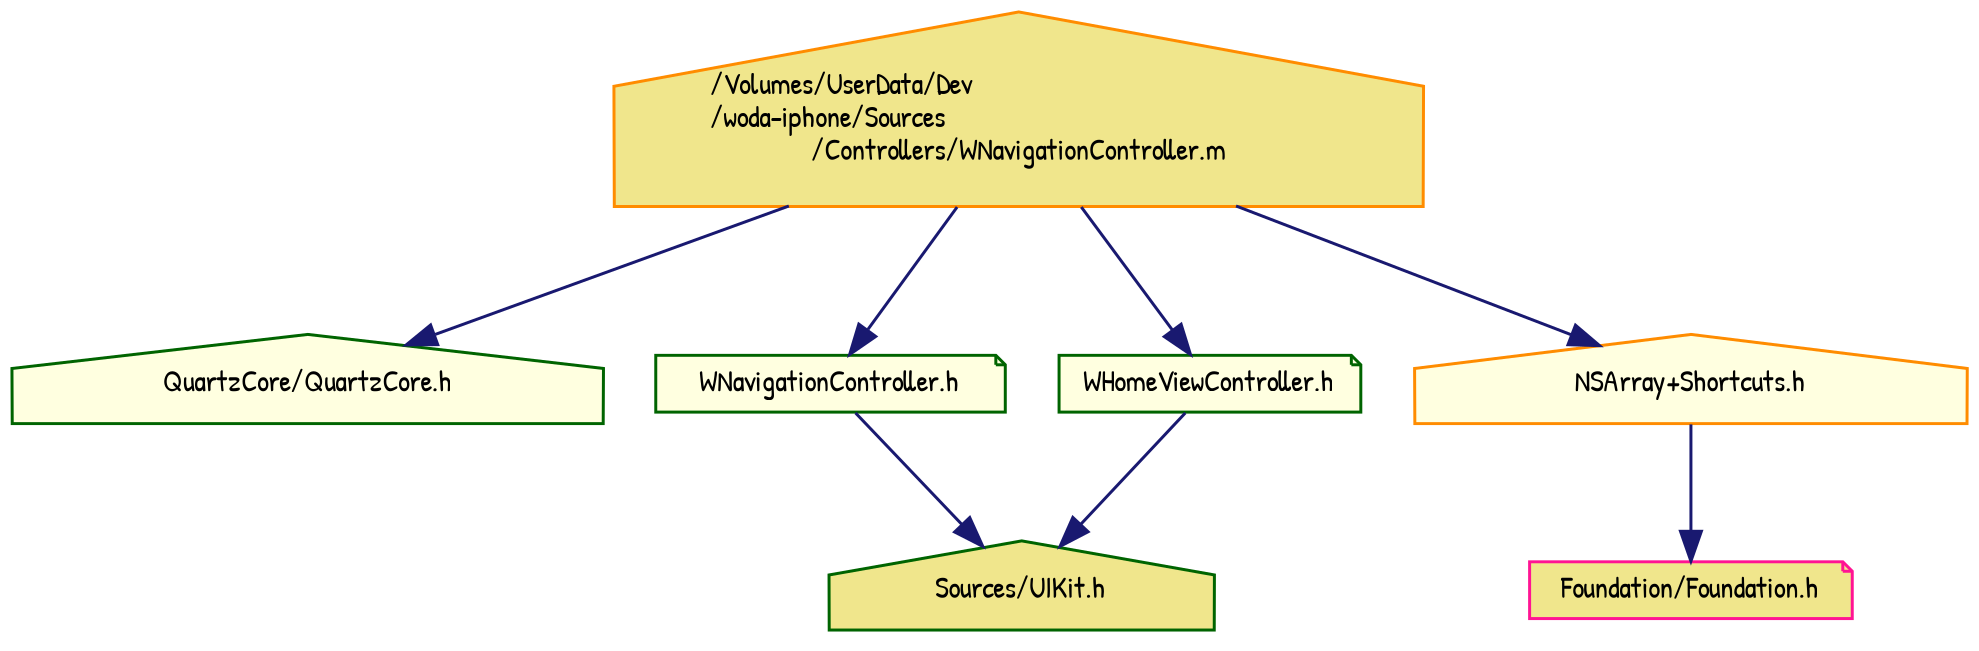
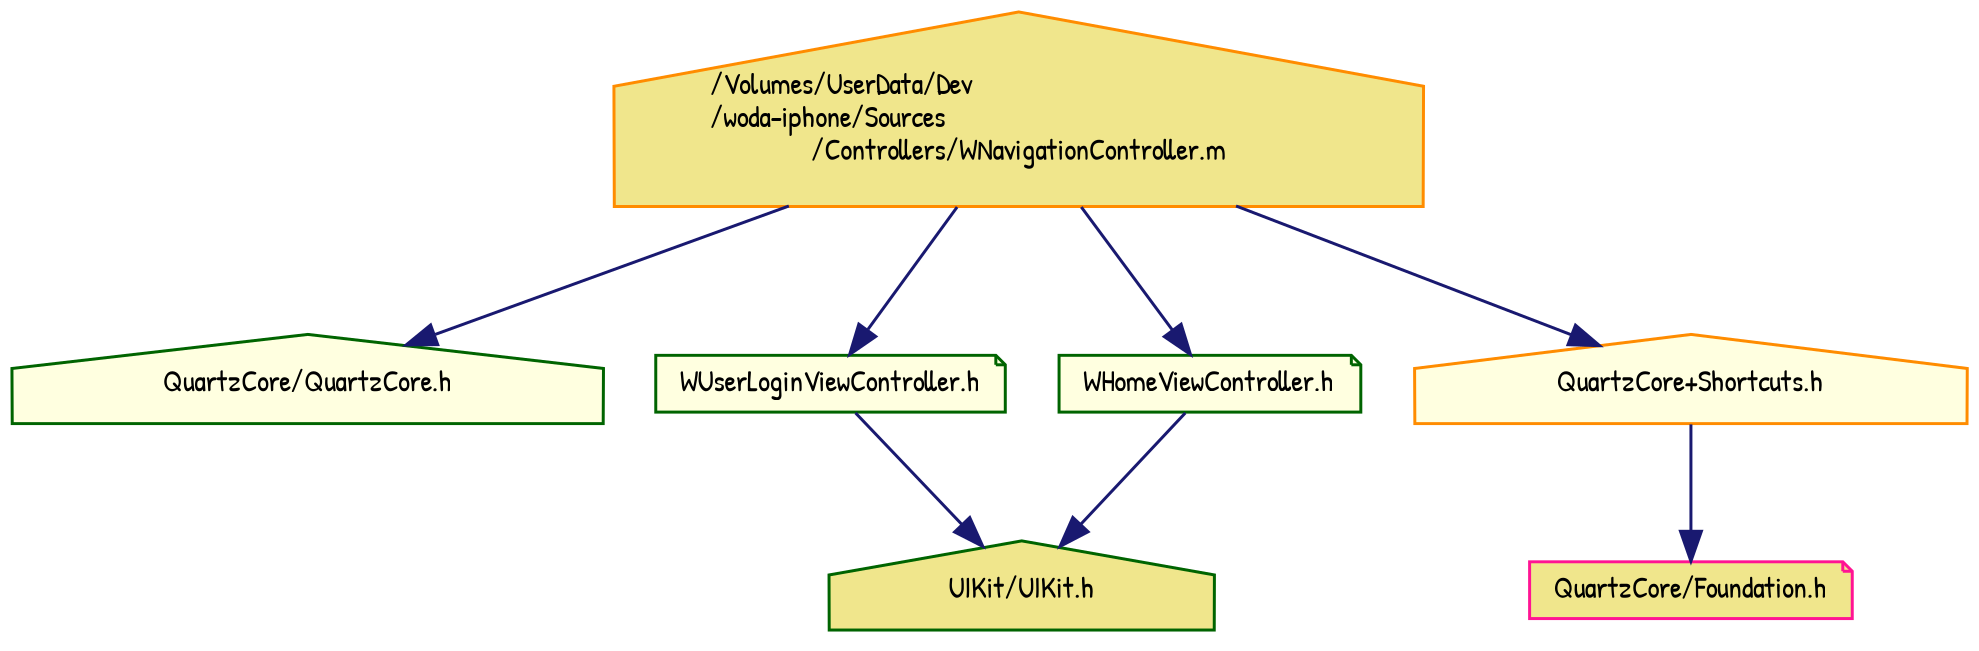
node "WNavigationController.h": label "WNavigationController.h" -> "WUserLoginViewController.h"
node "NSArray+Shortcuts.h": label "NSArray+Shortcuts.h" -> "QuartzCore+Shortcuts.h"
node "Sources/UIKit.h": label "Sources/UIKit.h" -> "UIKit/UIKit.h"
node "Foundation/Foundation.h": label "Foundation/Foundation.h" -> "QuartzCore/Foundation.h"
